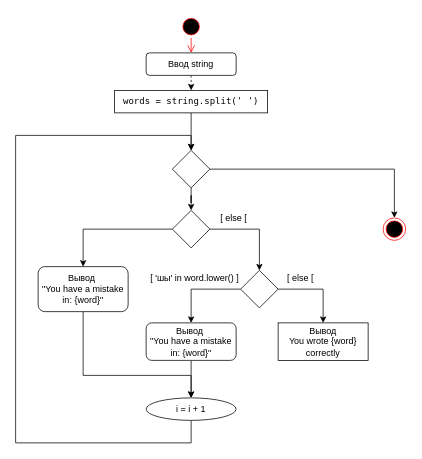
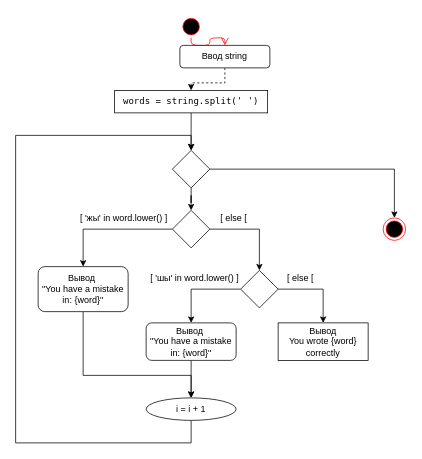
node "Ввод string": moved (191, 64) -> (225, 57)
node "[ 'жы' in word.lower() ]": added
